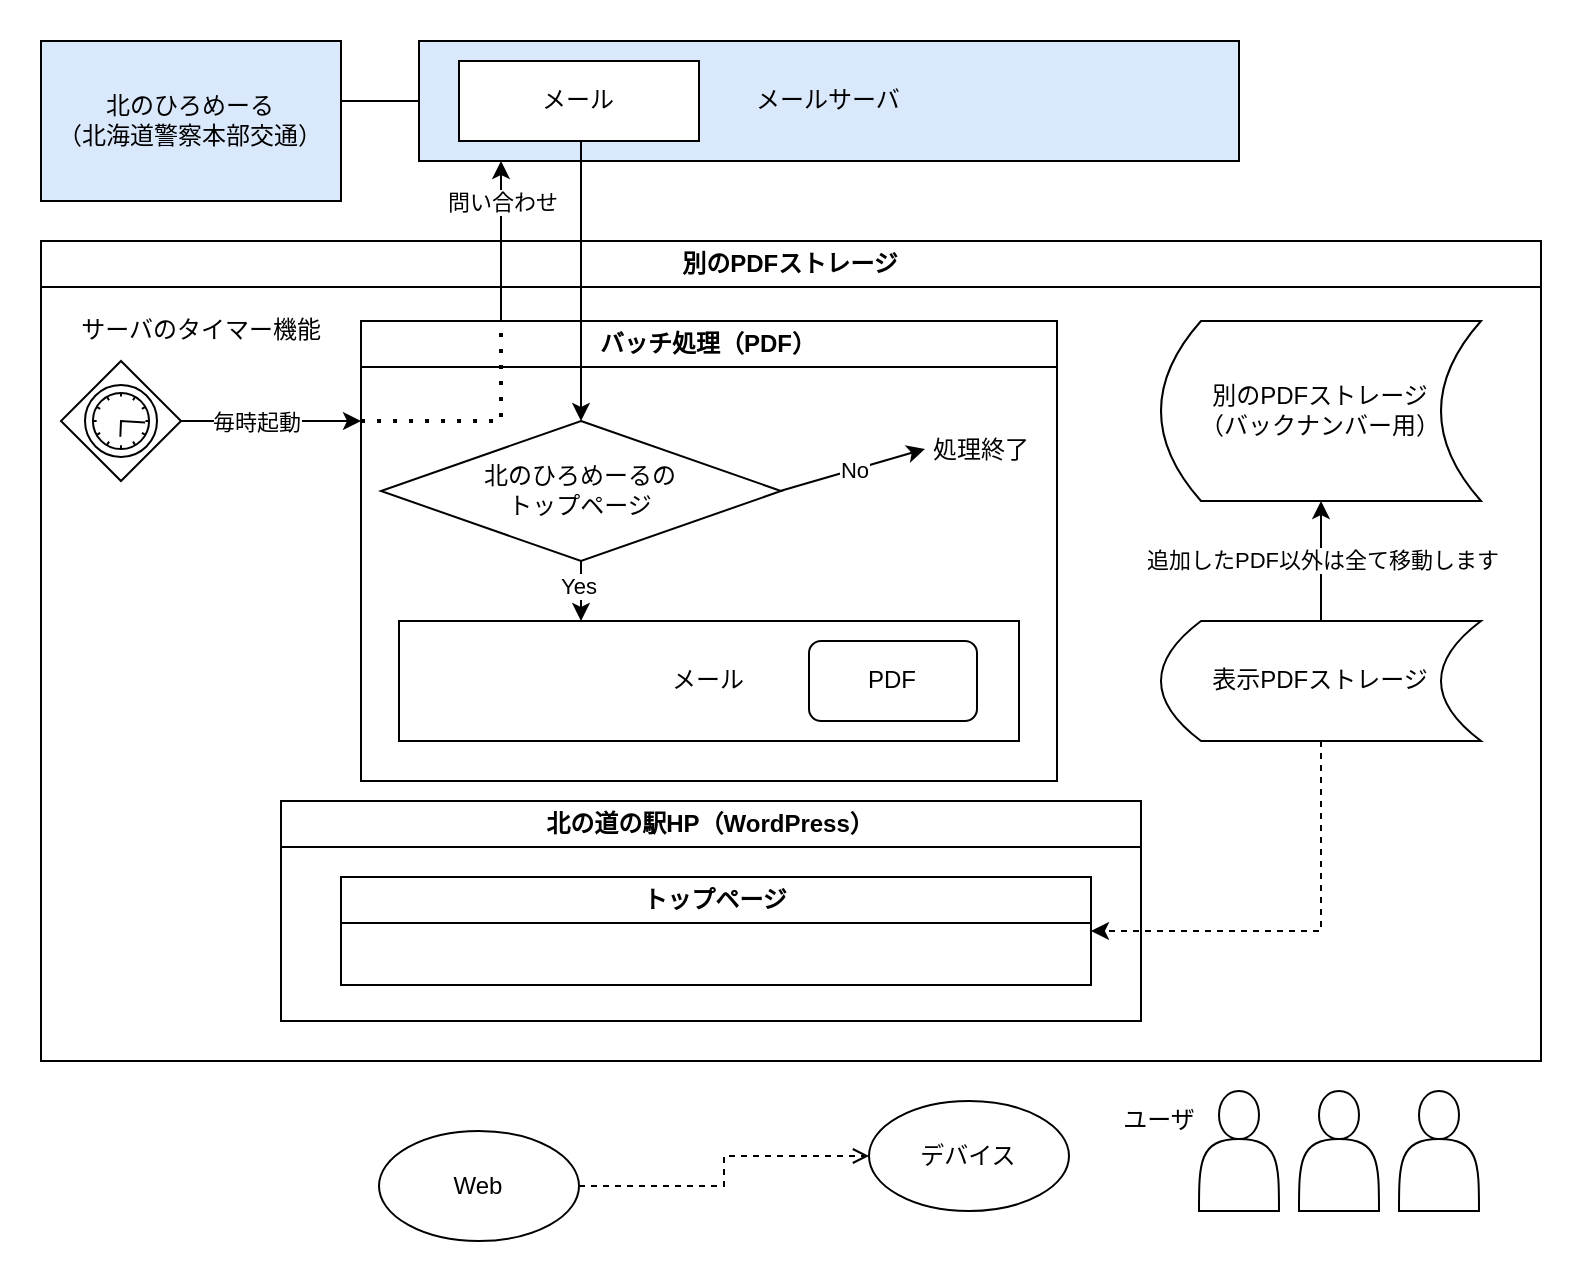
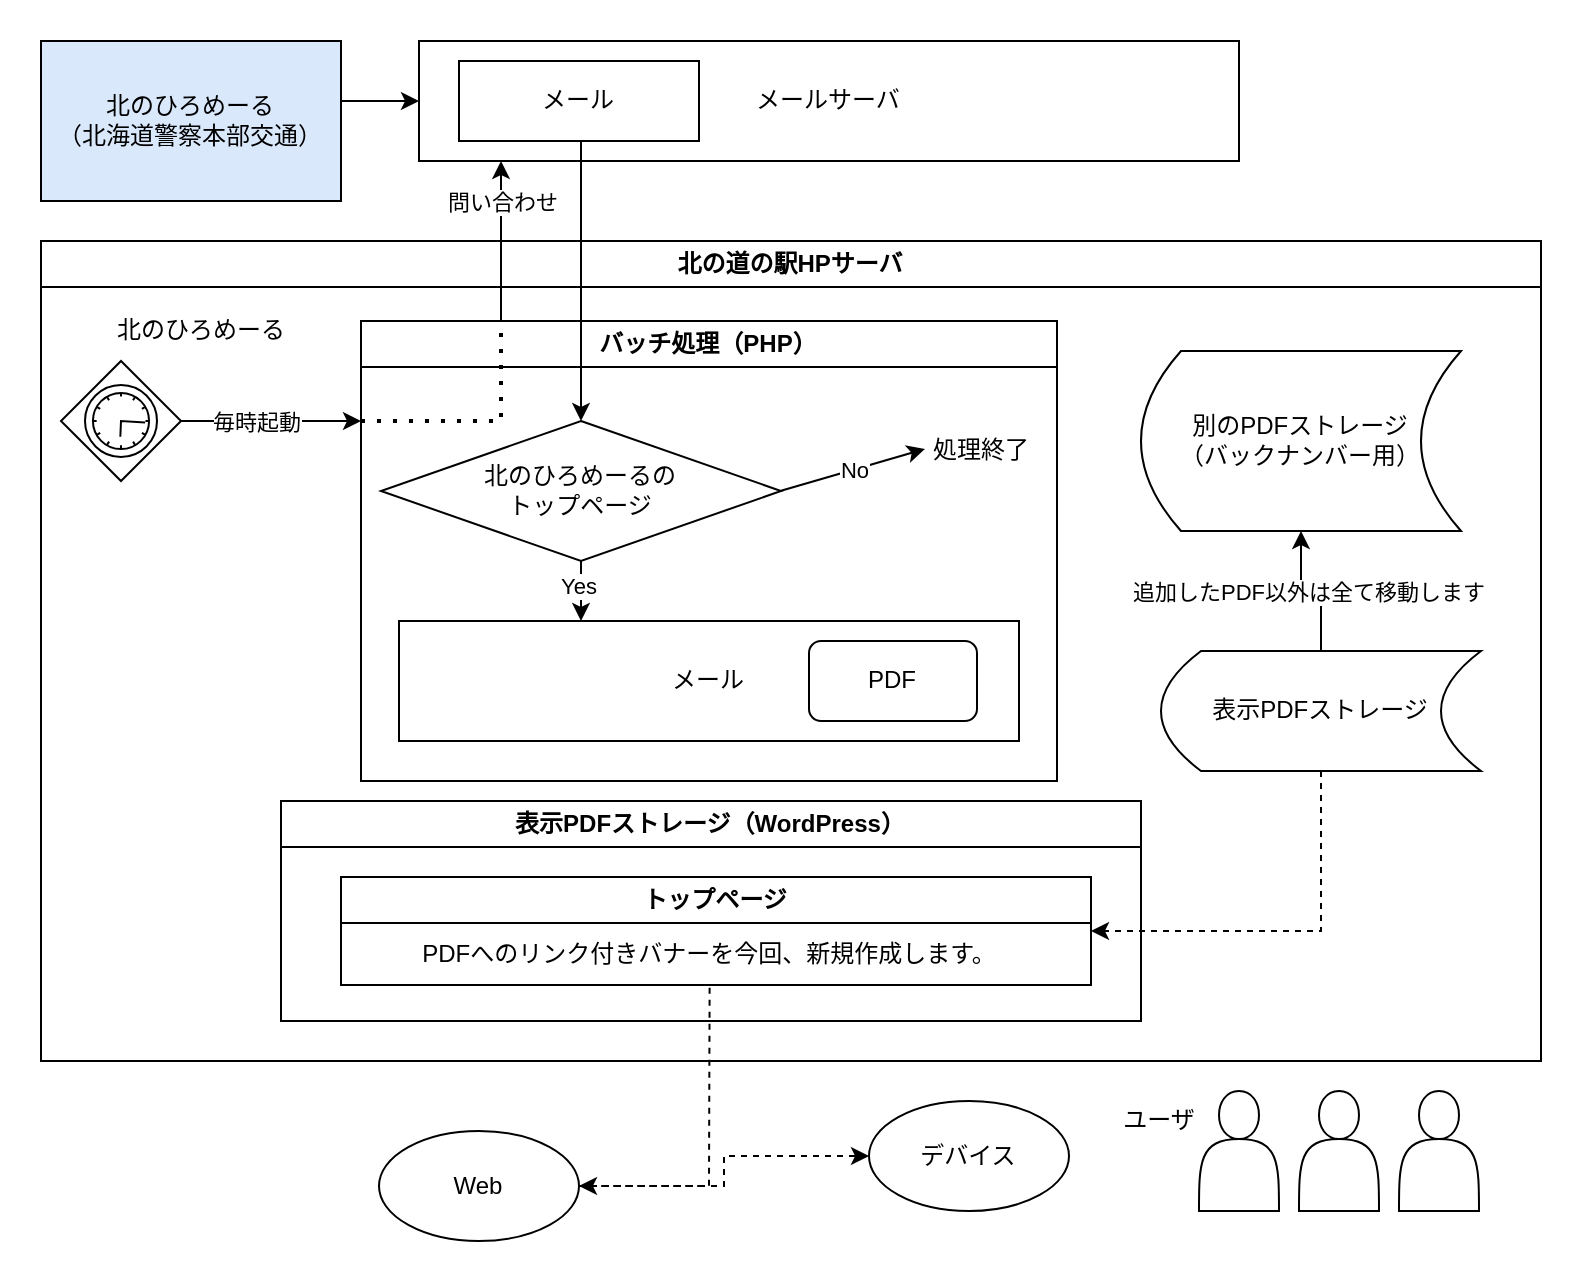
edge "メールサーバ" -- "北のひろめーる （北海道警察本部交通）": arrowhead none -> classic
node "メールサーバ": fillcolor #dae8fc -> #ffffff
node "別のPDFストレージ": label "別のPDFストレージ" -> "北の道の駅HPサーバ"
node "サーバのタイマー機能": label "サーバのタイマー機能" -> "北のひろめーる"
node "バッチ処理（PDF）": label "バッチ処理（PDF）" -> "バッチ処理（PHP）"
node "別のPDFストレージ （バックナンバー用）": moved (1321, 411) -> (1301, 441)
node "表示PDFストレージ": moved (1321, 681) -> (1321, 711)
node "北の道の駅HP（WordPress）": label "北の道の駅HP（WordPress）" -> "表示PDFストレージ（WordPress）"
node "PDFへのリンク付きバナーを今回、新規作成します。": added
edge "PDFへのリンク付きバナーを今回、新規作成します。" -> "Web": added
edge "Web" -> "デバイス": arrowhead open -> classic
